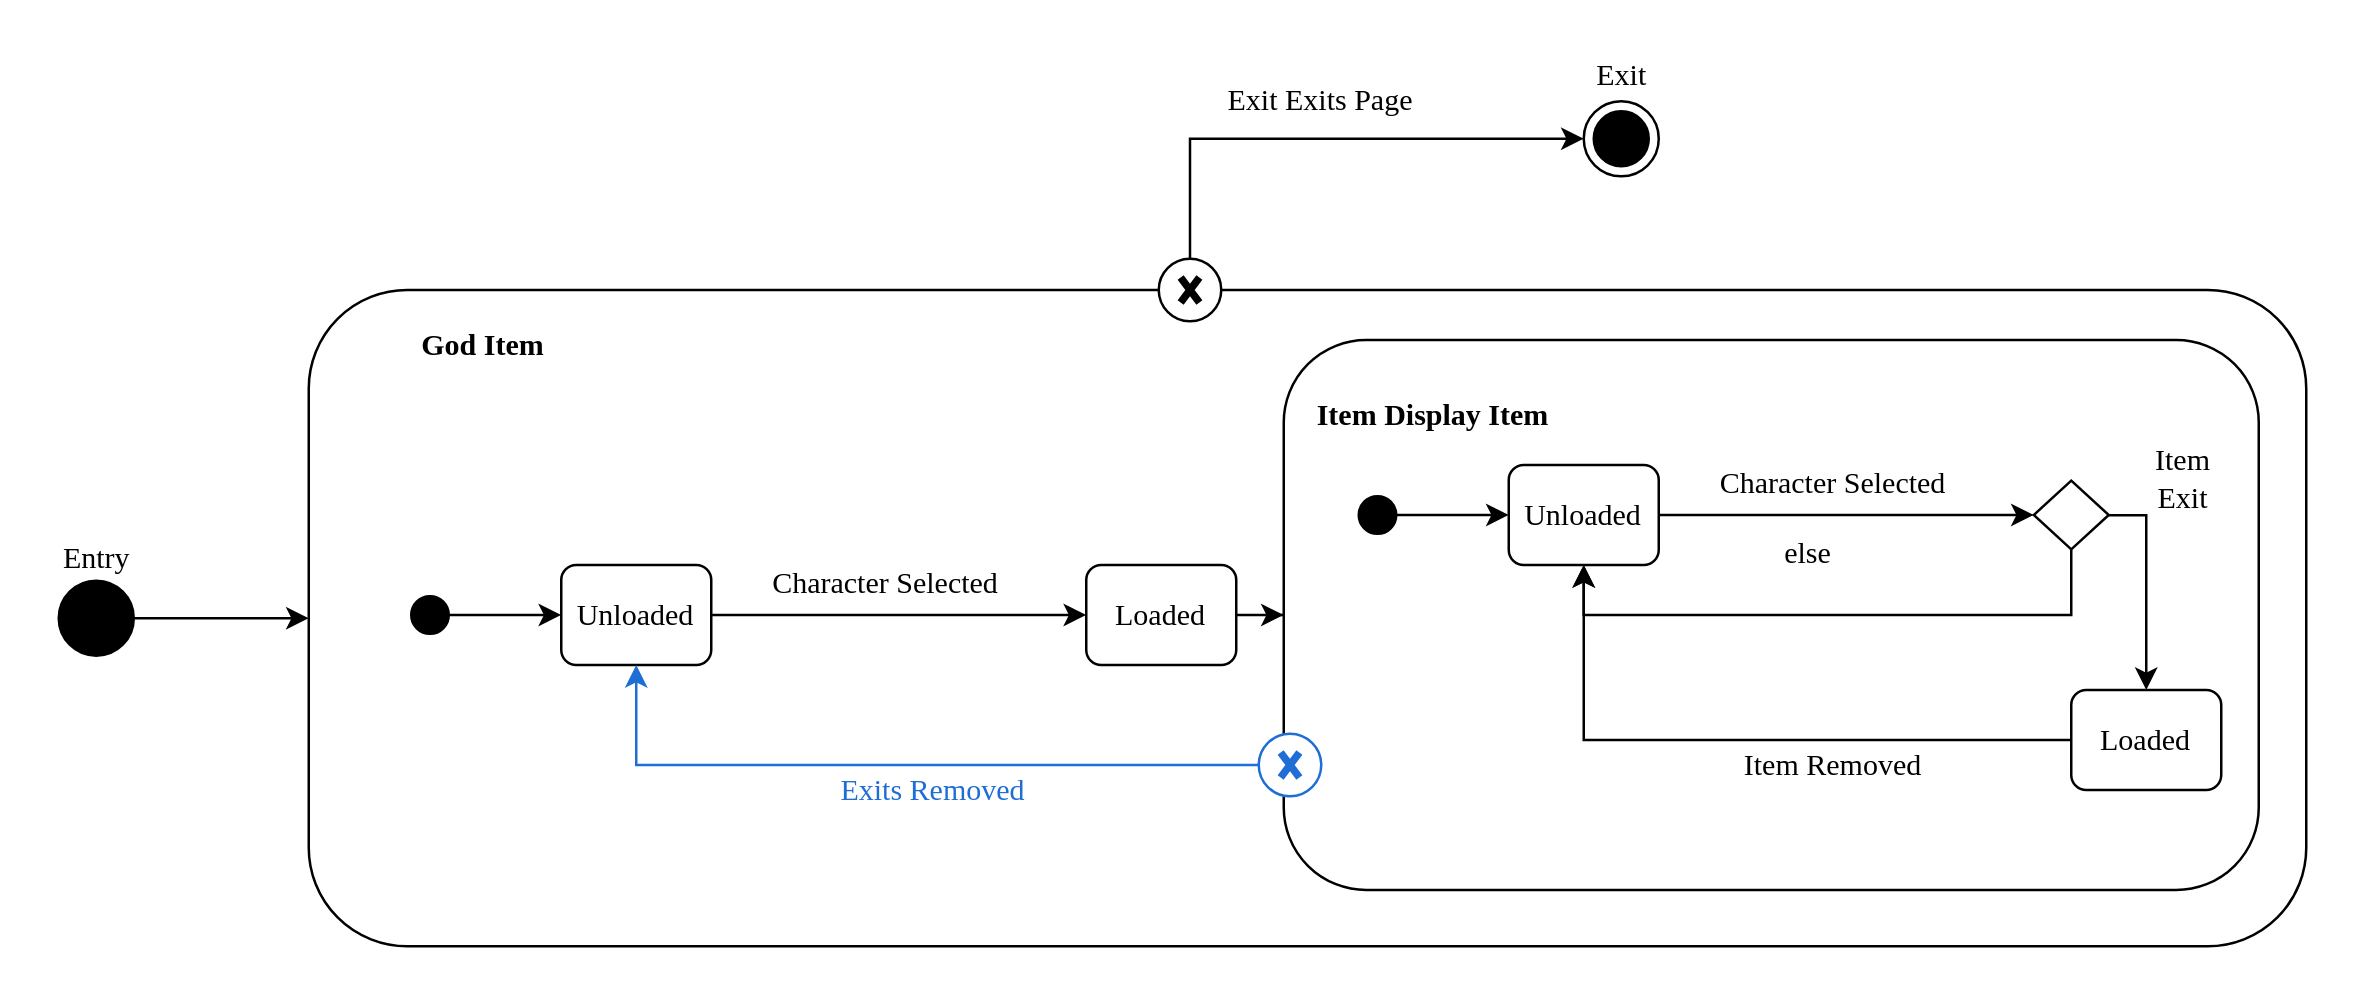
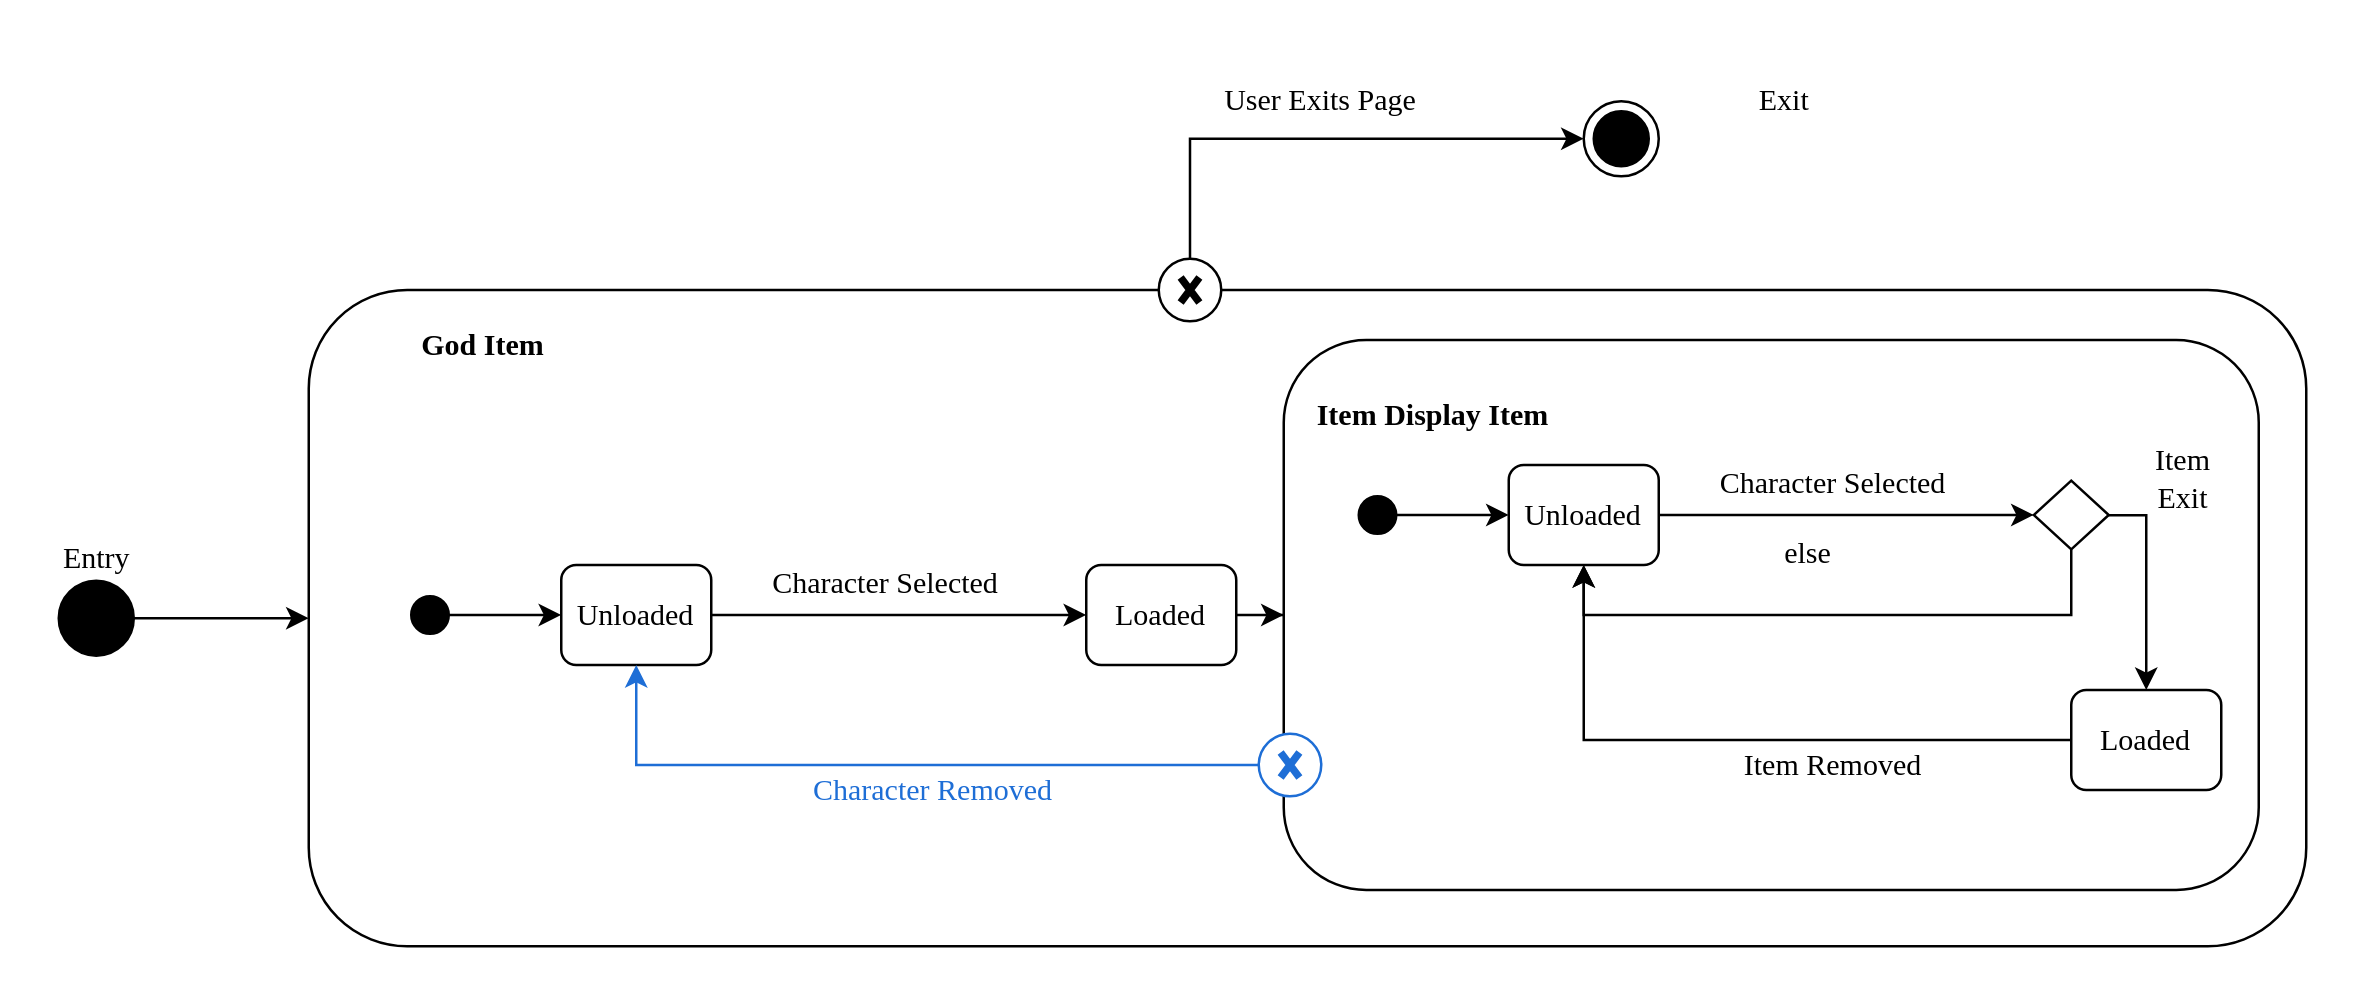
node "Exit": moved (1621, 76) -> (1784, 101)
node "Exit Exits Page": label "Exit Exits Page" -> "User Exits Page"
node "Exits Removed": label "Exits Removed" -> "Character Removed"
